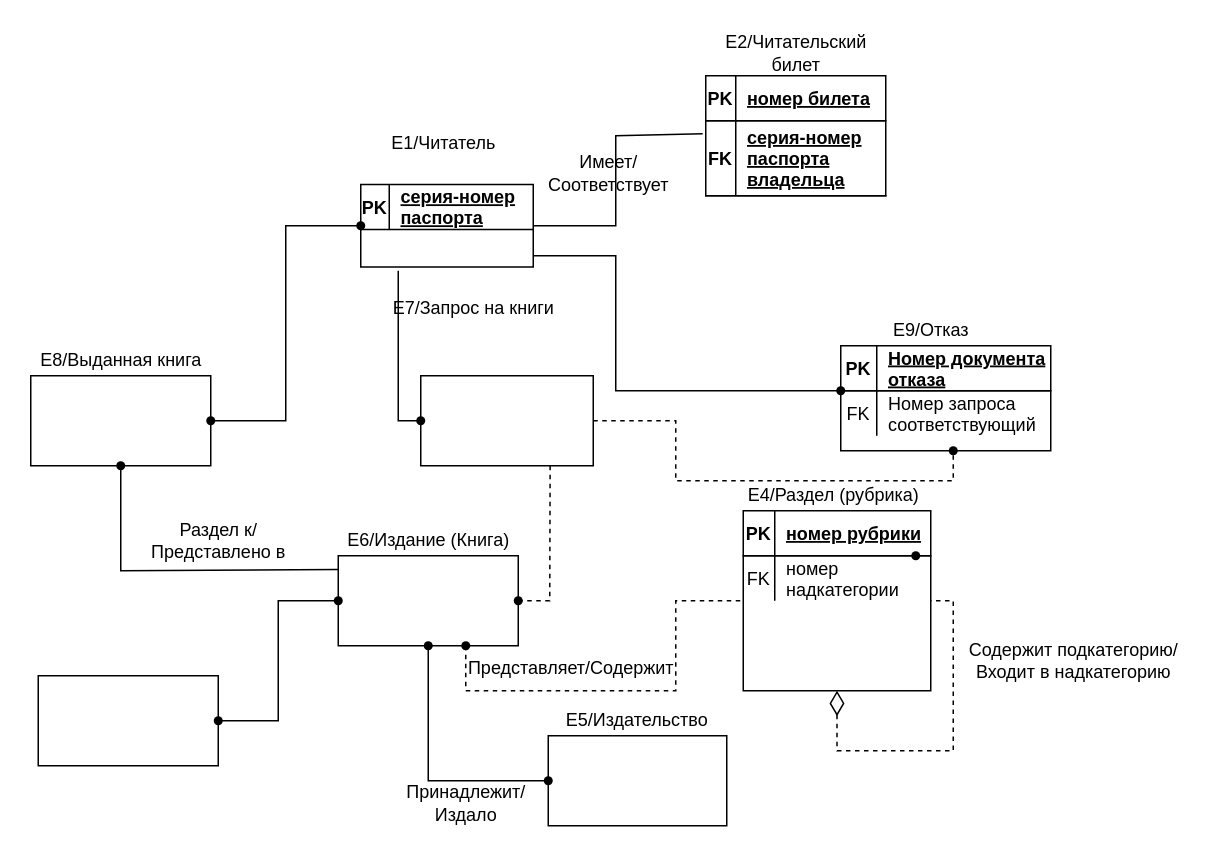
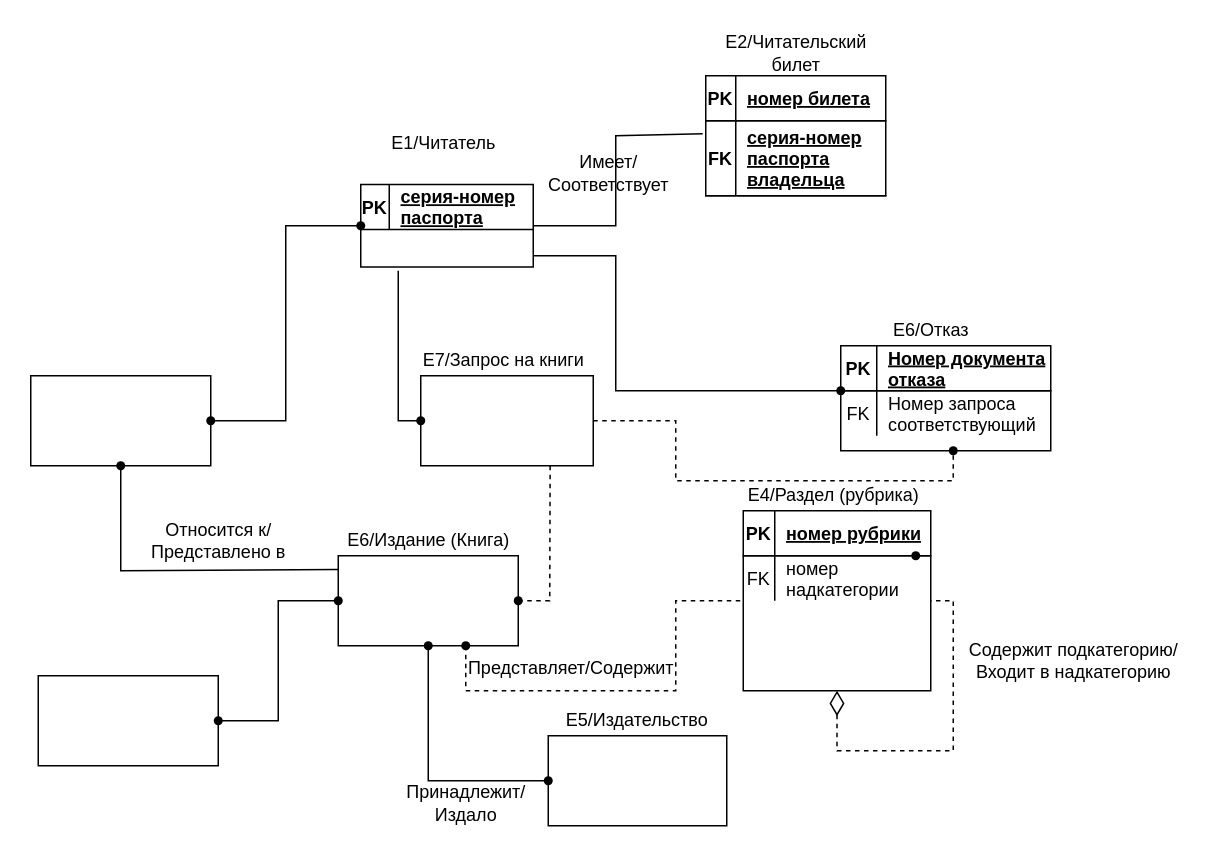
node "E7/Запрос на книги": moved (473, 308) -> (503, 361)
node "E9/Отказ": label "E9/Отказ" -> "E6/Отказ"
node "E8/Выданная книга": removed
node "Раздел к/ Представлено в": label "Раздел к/ Представлено в" -> "Относится к/ Представлено в"
